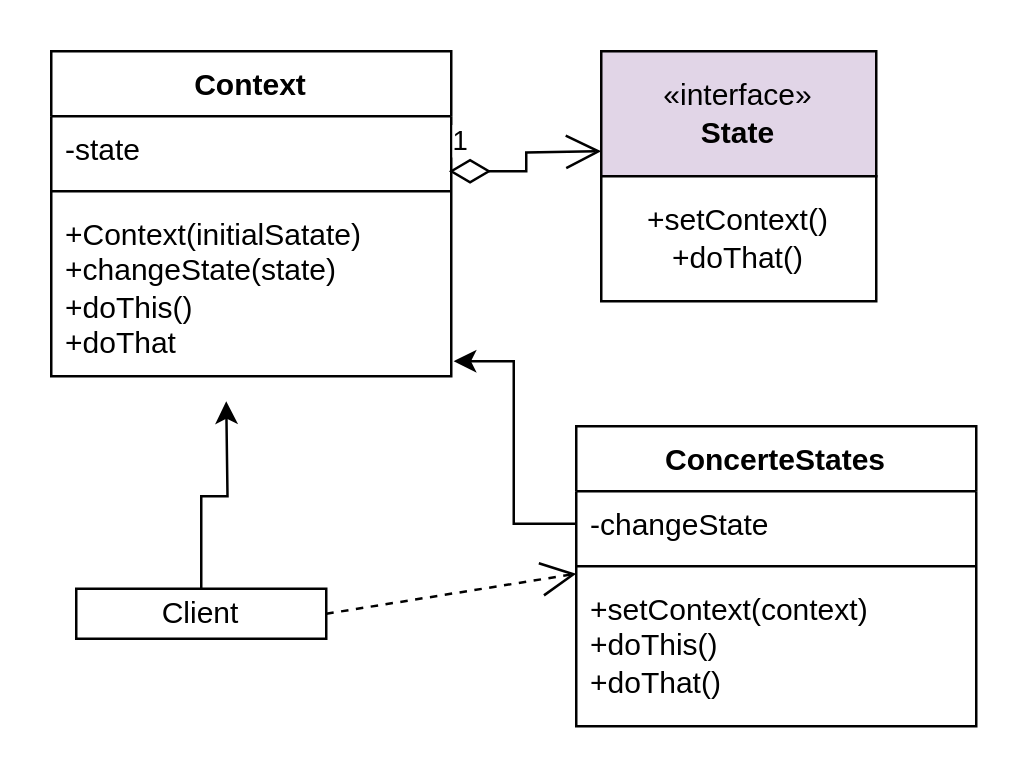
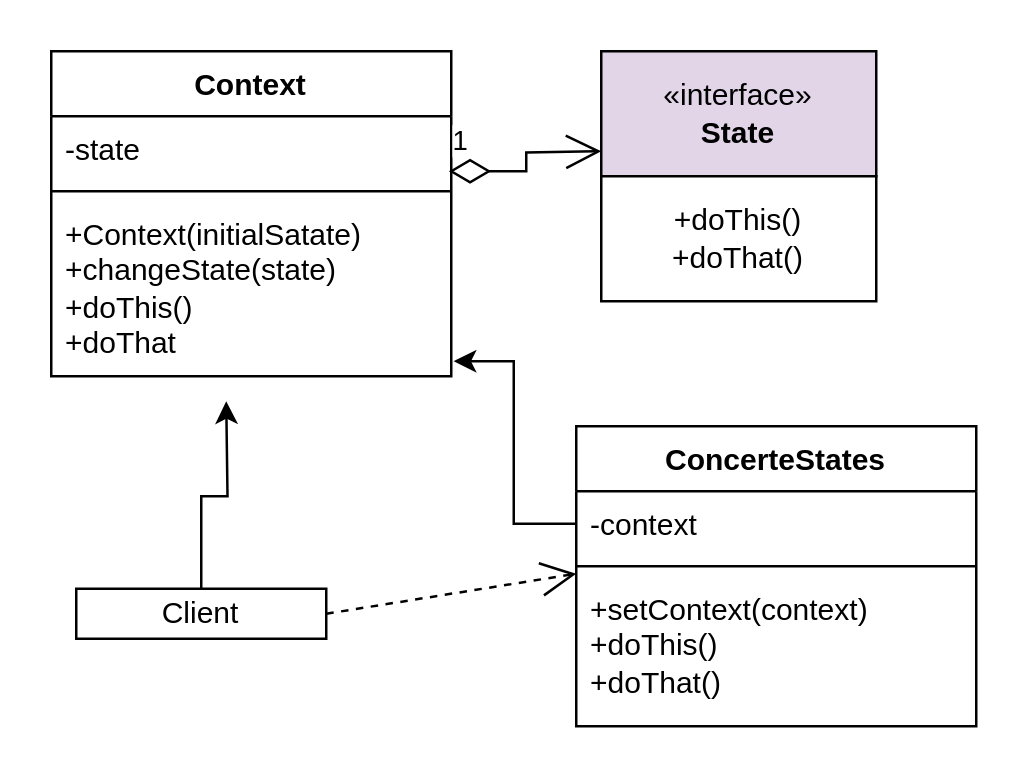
node "+setContext() +doThat()": label "+setContext() +doThat()" -> "+doThis() +doThat()"
node "-changeState": label "-changeState" -> "-context"
